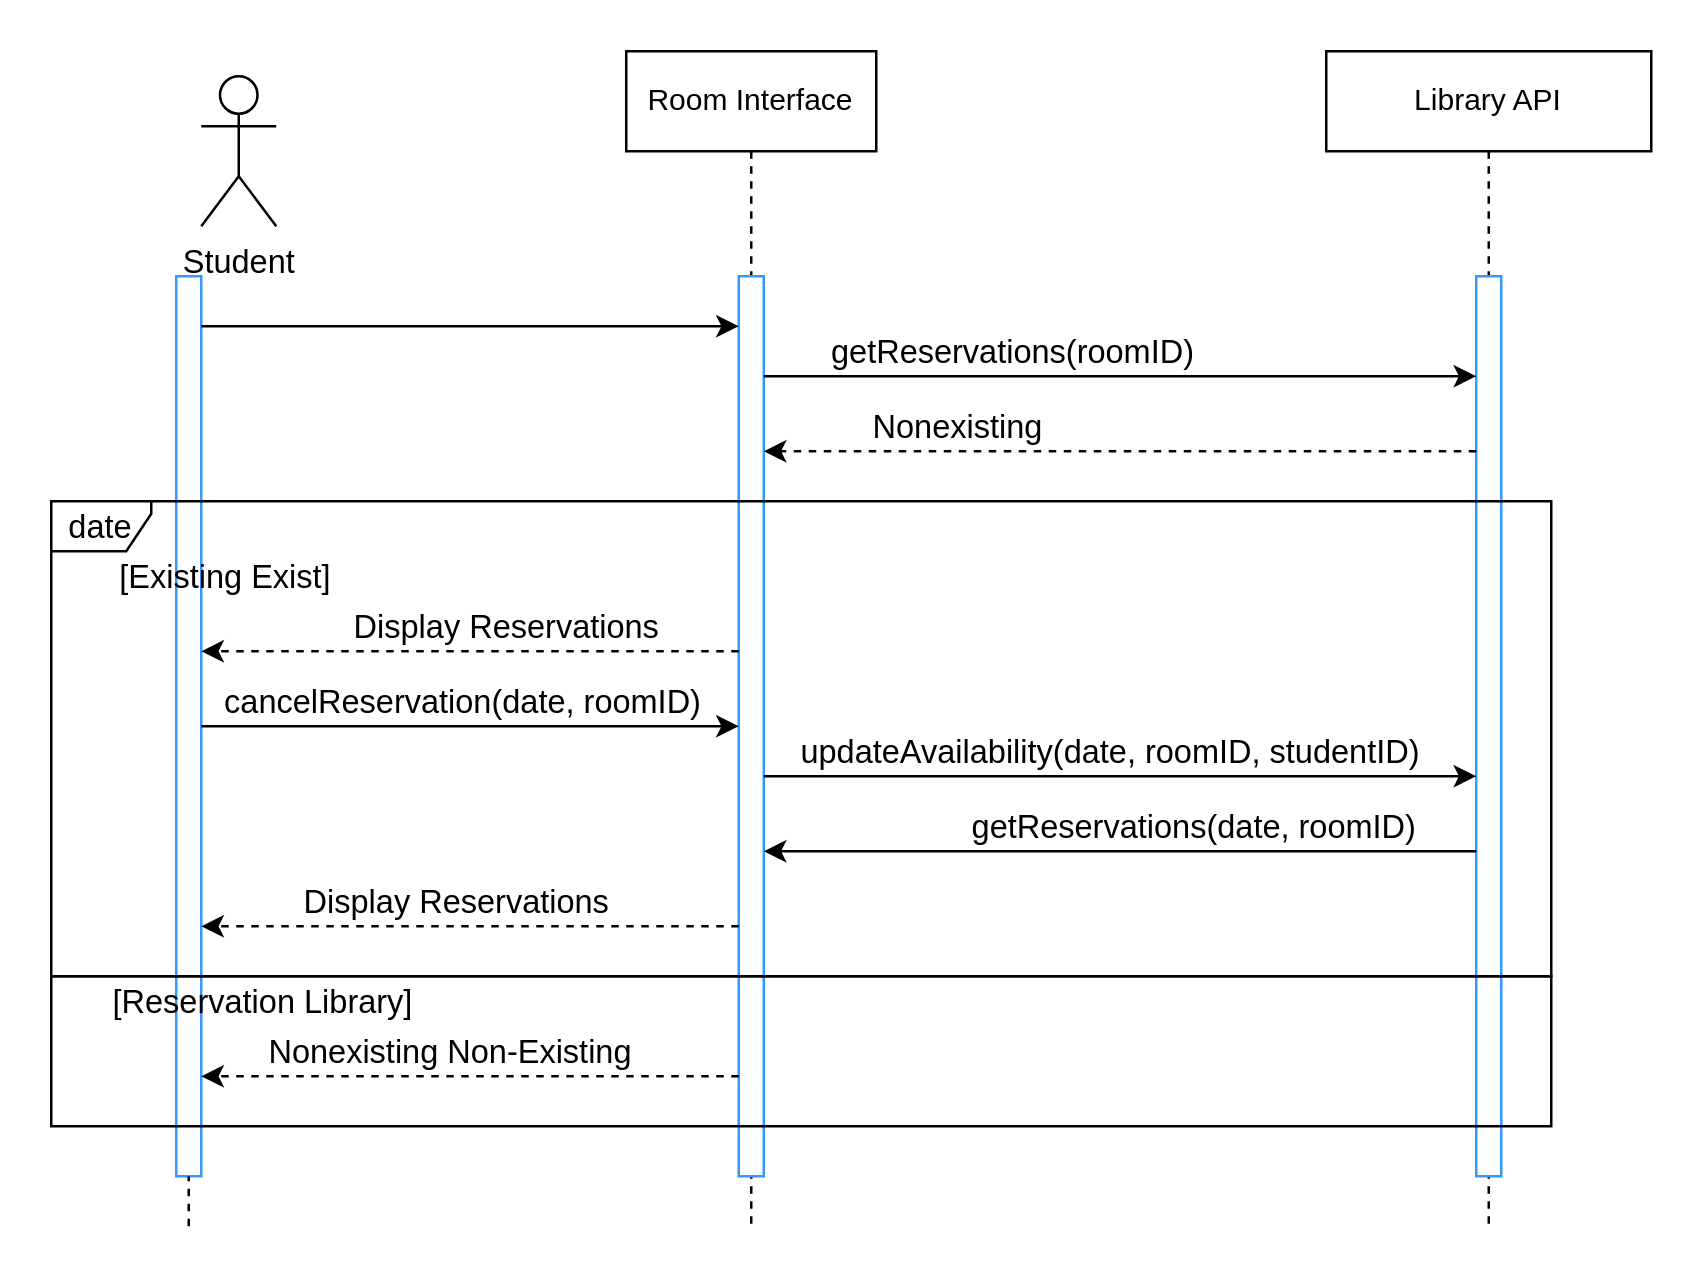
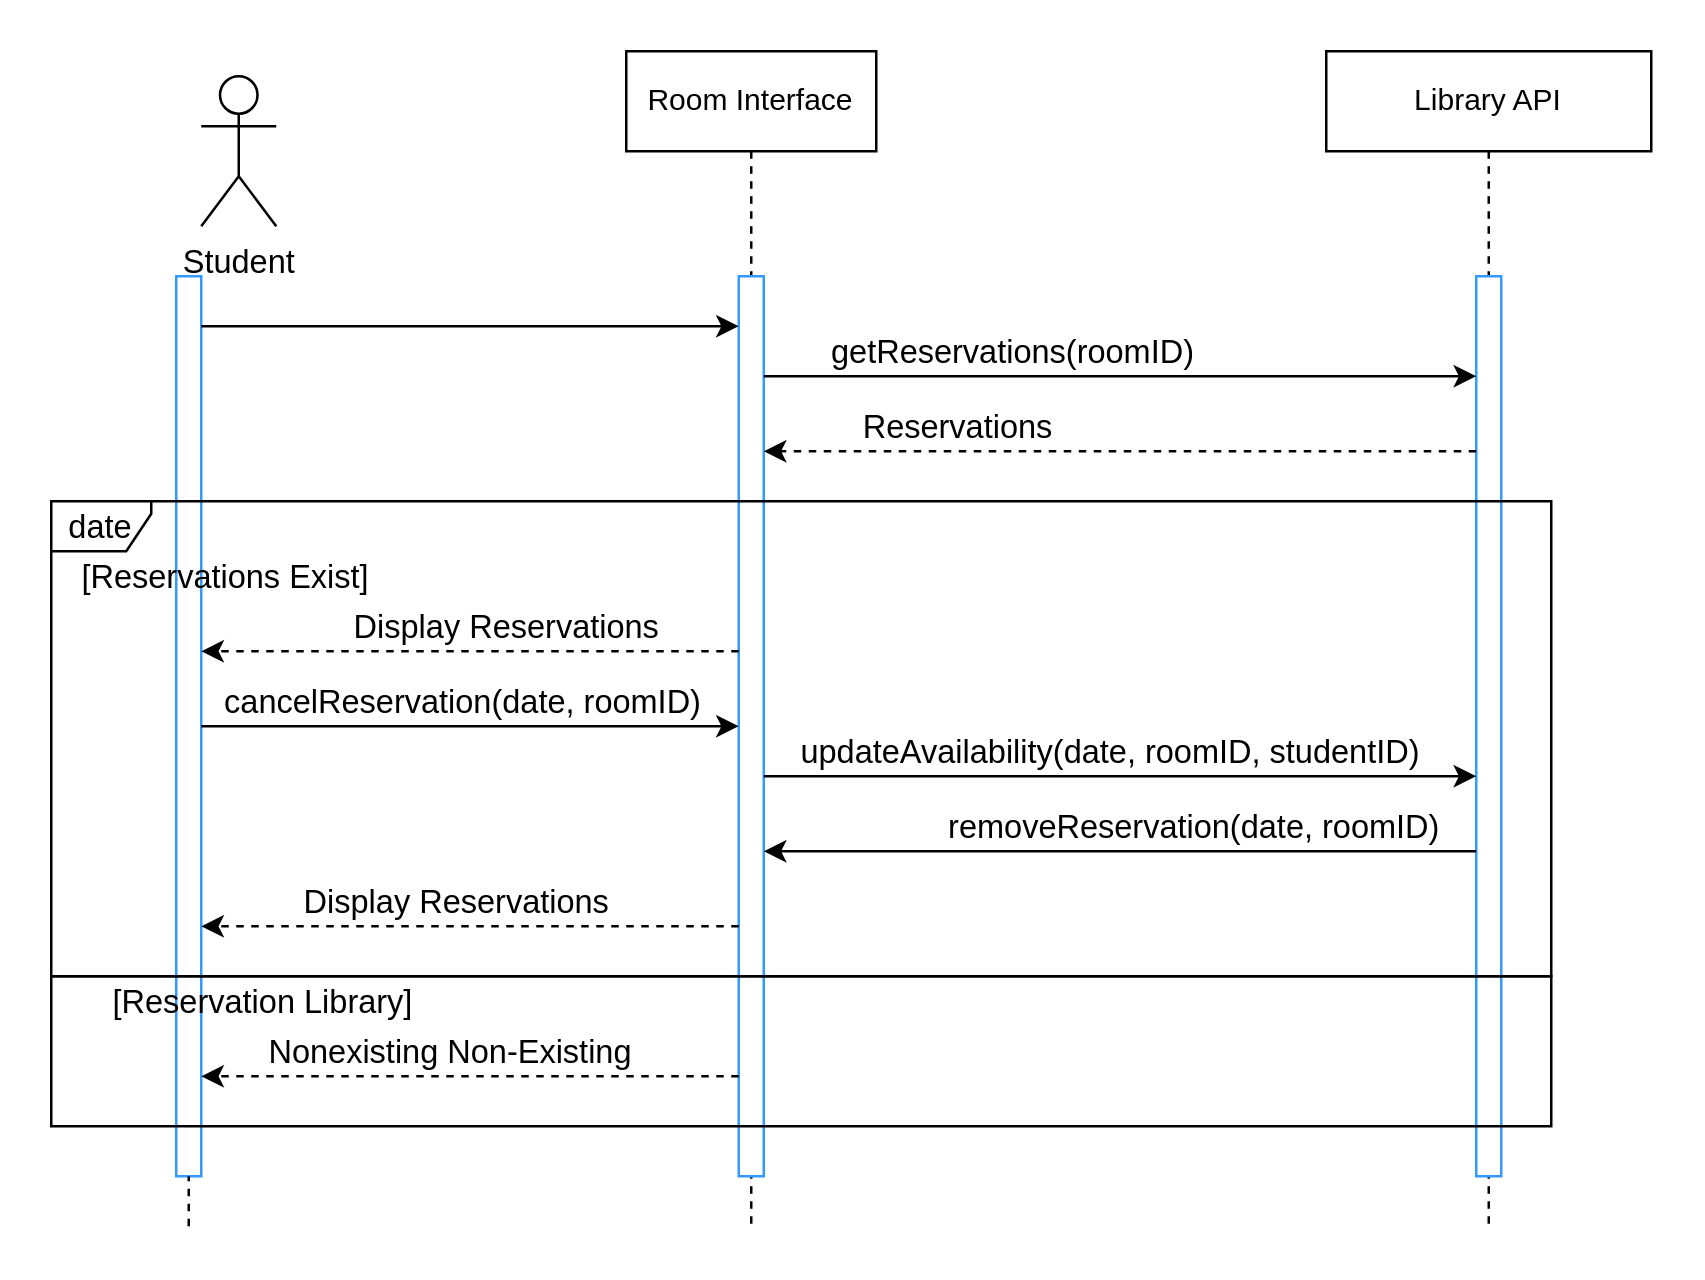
node "Nonexisting": label "Nonexisting" -> "Reservations"
node "[Existing Exist]": label "[Existing Exist]" -> "[Reservations Exist]"
node "getReservations(date, roomID)": label "getReservations(date, roomID)" -> "removeReservation(date, roomID)"
